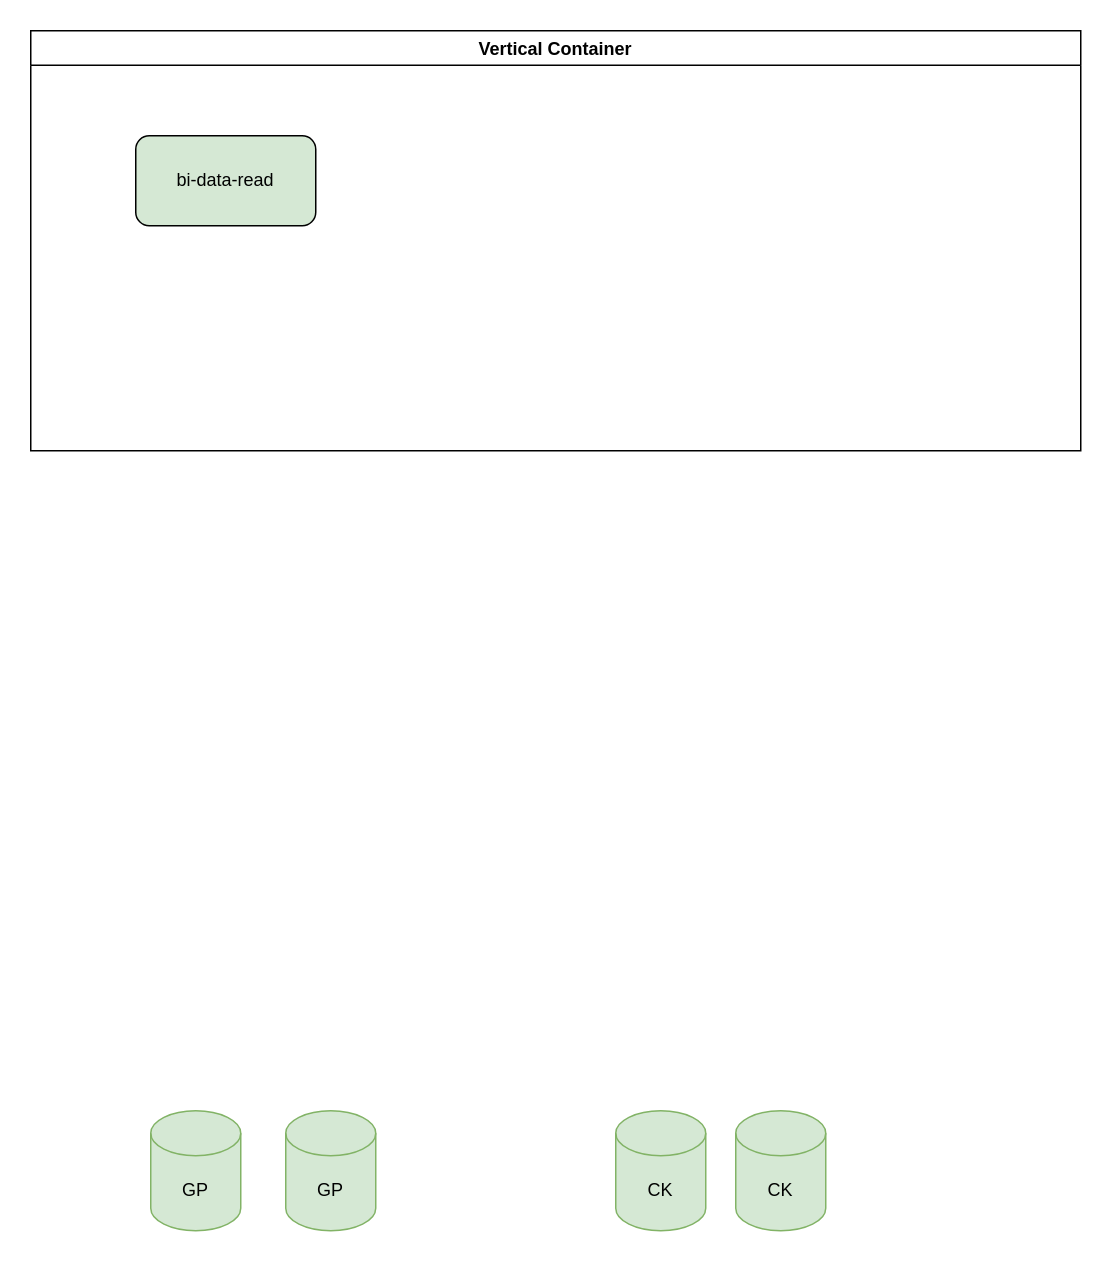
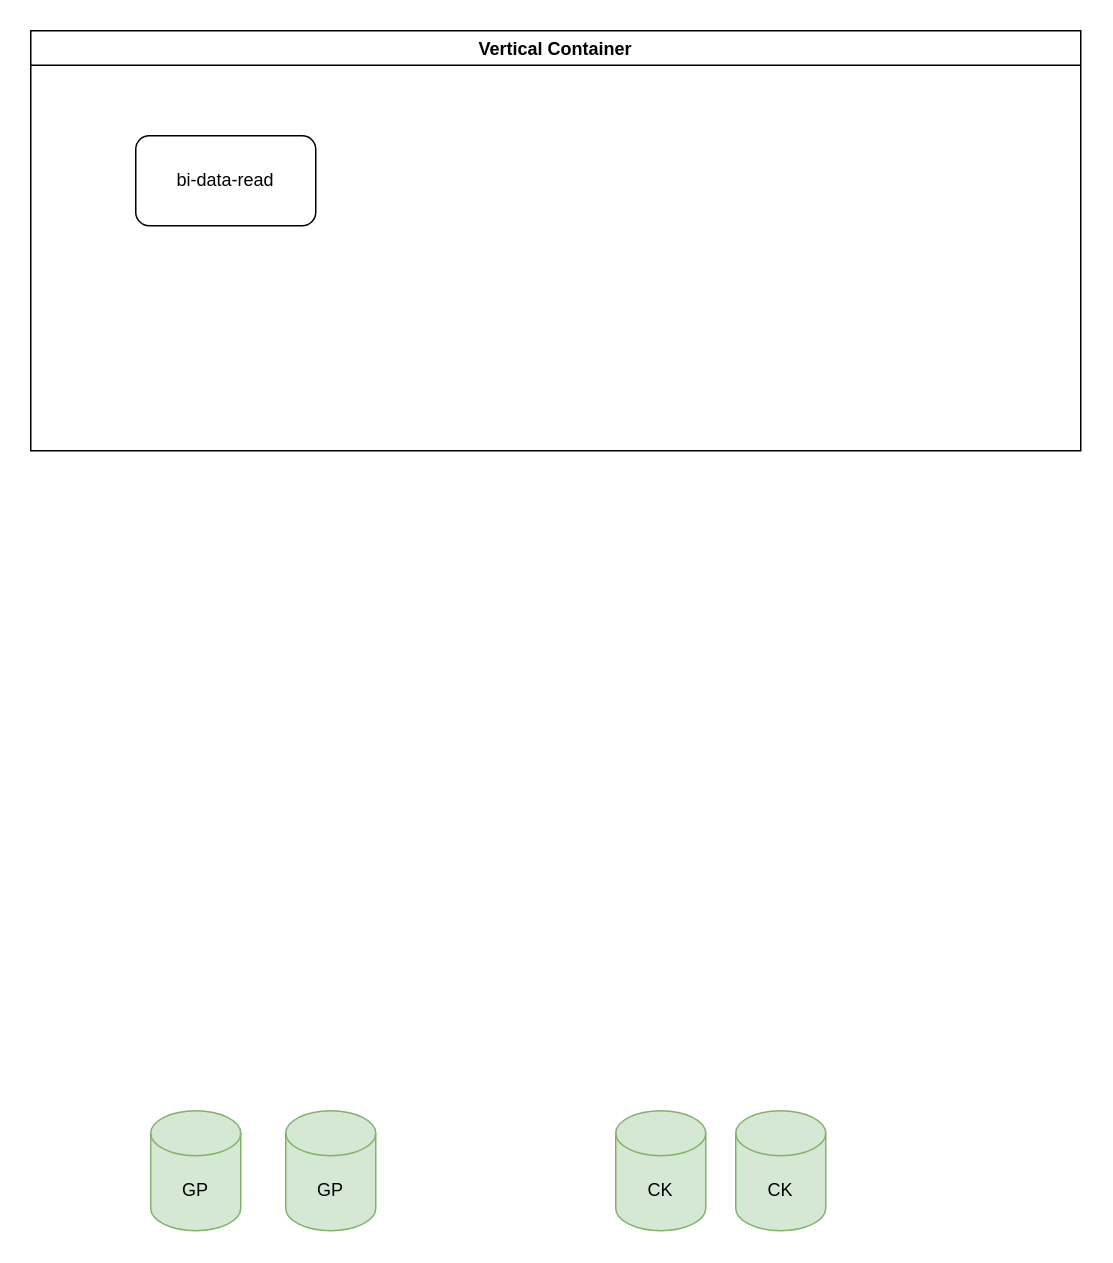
node "bi-data-read": fillcolor #d5e8d4 -> #ffffff
